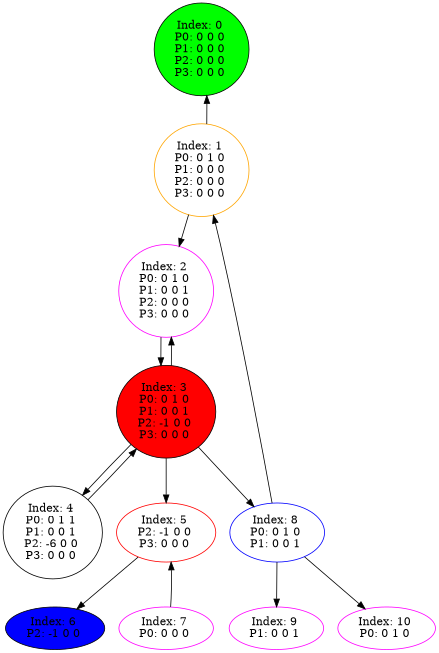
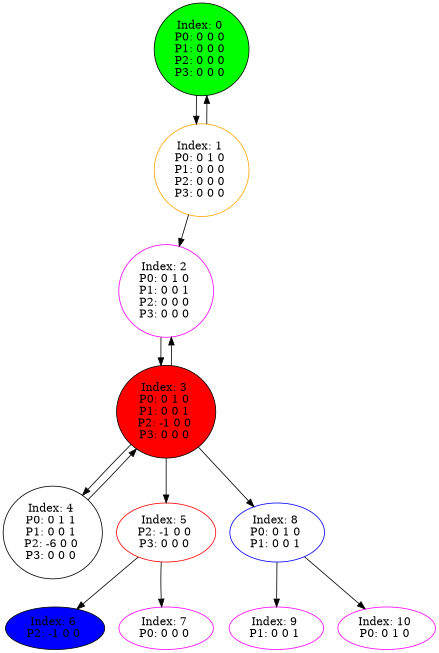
edge "Index: 8 P0: 0 1 0 P1: 0 0 1" -> "Index: 1 P0: 0 1 0 P1: 0 0 0 P2: 0 0 0 P3: 0 0 0": now "Index: 0 P0: 0 0 0 P1: 0 0 0 P2: 0 0 0 P3: 0 0 0" -> "Index: 1 P0: 0 1 0 P1: 0 0 0 P2: 0 0 0 P3: 0 0 0"
edge "Index: 7 P0: 0 0 0" -> "Index: 5 P2: -1 0 0 P3: 0 0 0": reversed
